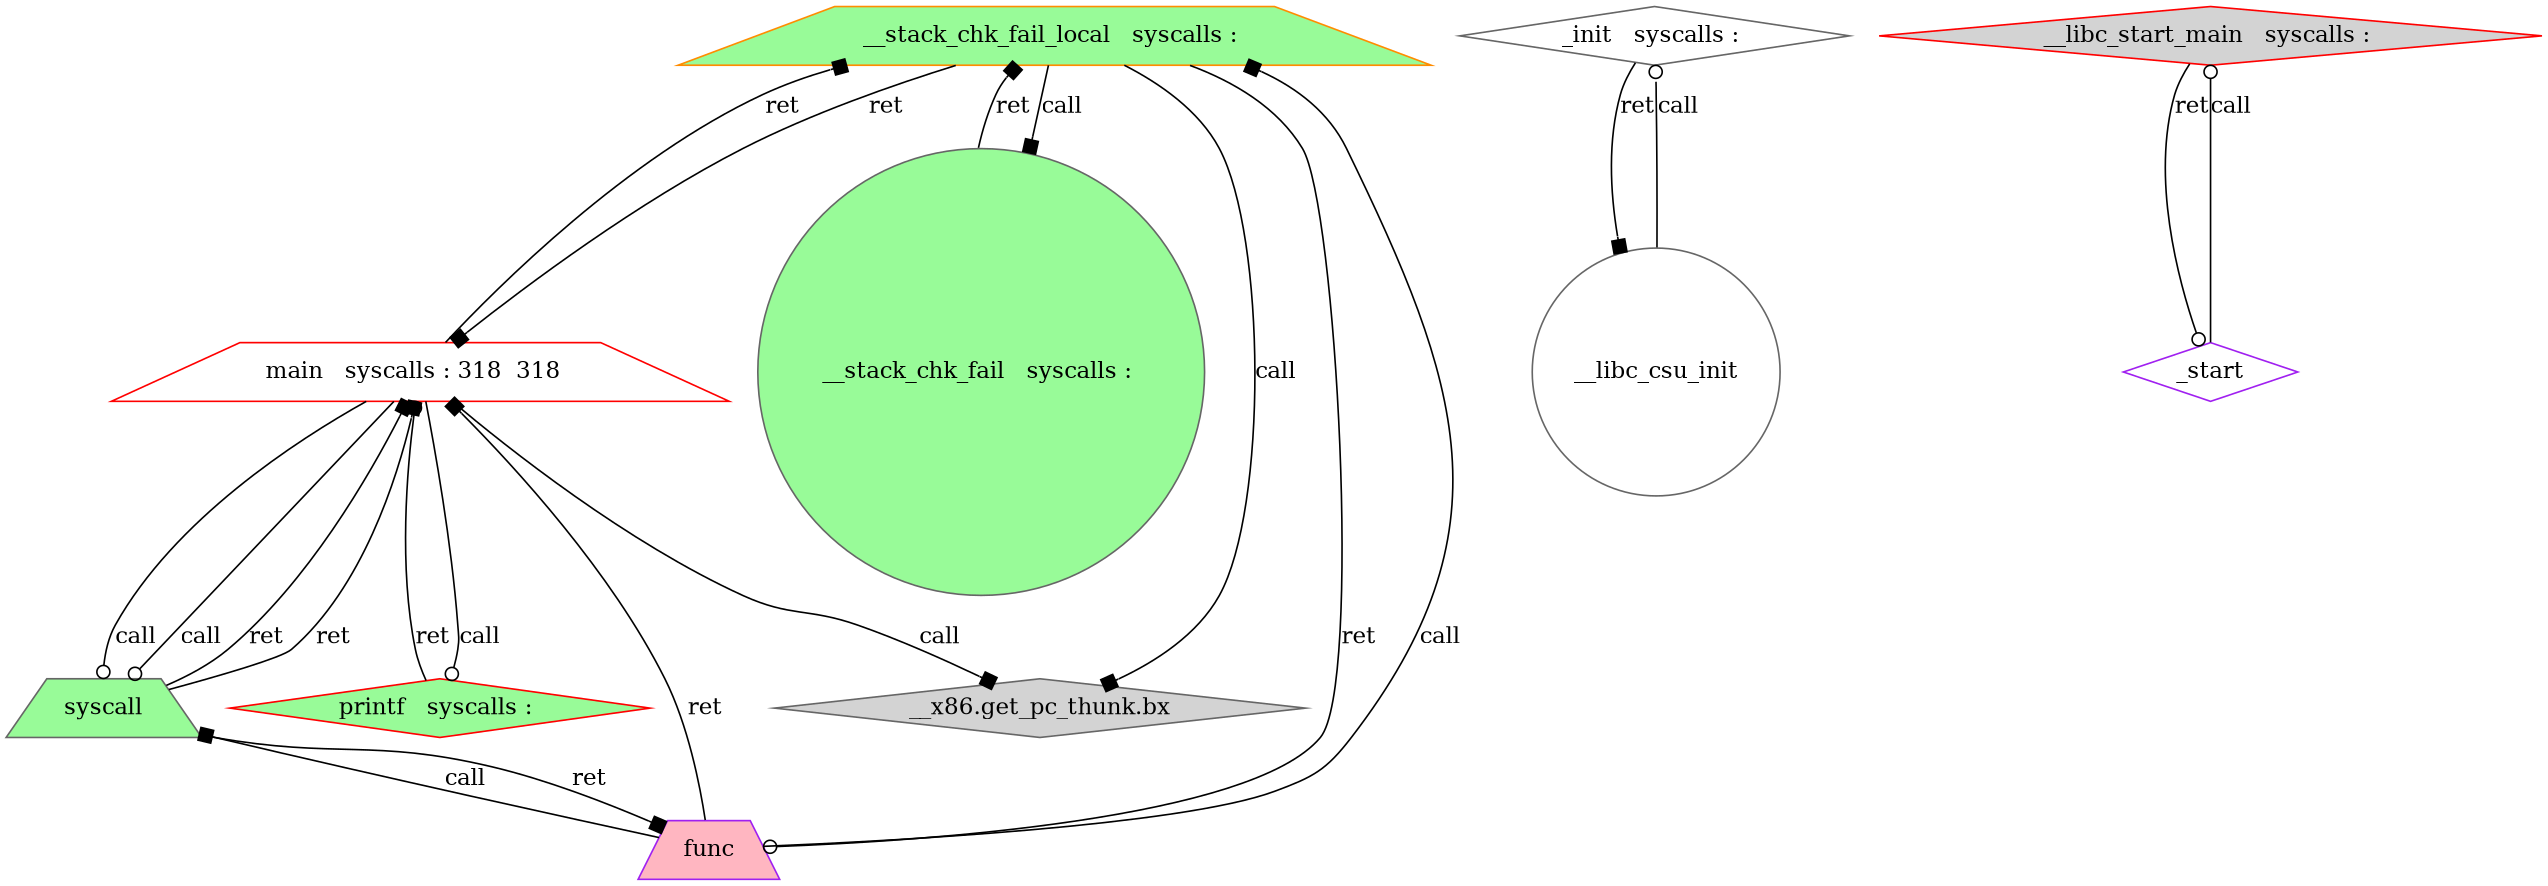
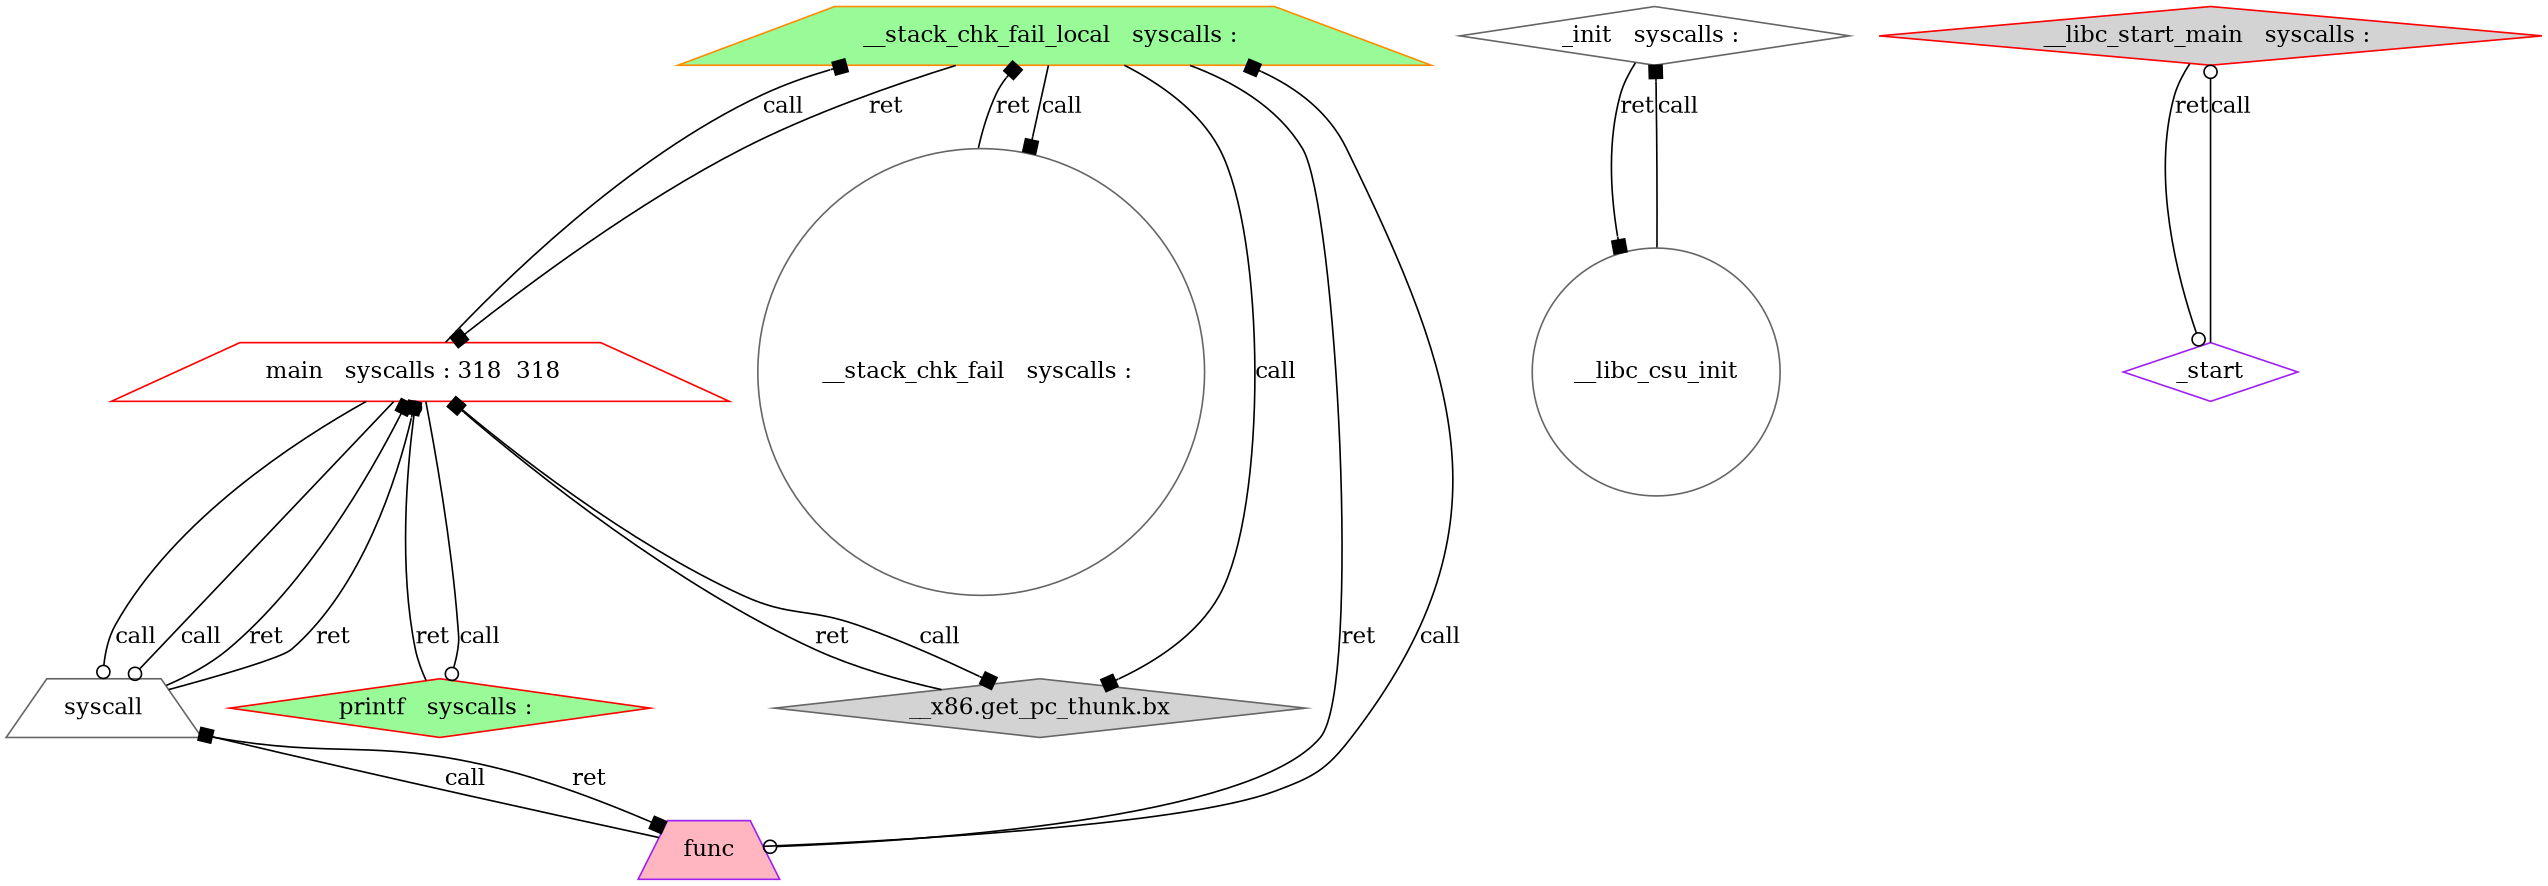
edge "main   syscalls : 318  318" -> "__stack_chk_fail_local   syscalls :": label "ret" -> "call"
edge "__libc_csu_init" -> "_init   syscalls :": arrowhead odot -> box
node "__stack_chk_fail   syscalls :": fillcolor palegreen -> white
edge "func" -> "main   syscalls : 318  318": now "__x86.get_pc_thunk.bx" -> "main   syscalls : 318  318"
node "syscall": fillcolor palegreen -> white
